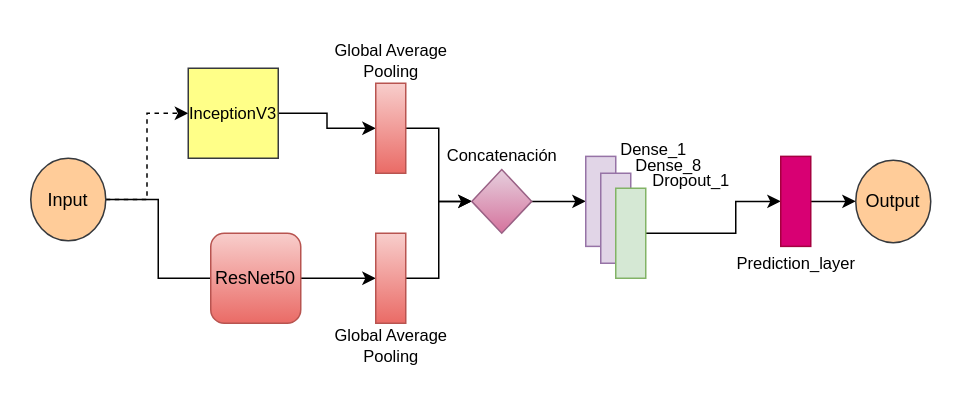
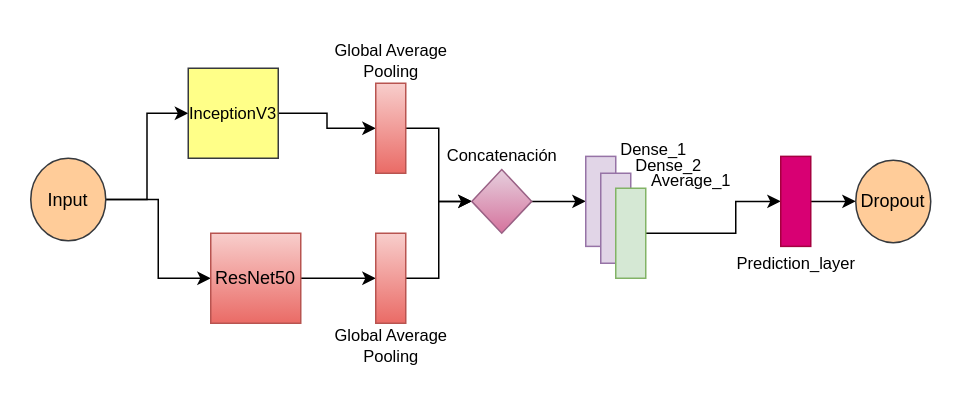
edge "Input" -> "InceptionV3": style dashed -> solid
node "Dense_8": label "Dense_8" -> "Dense_2"
node "Dropout_1": label "Dropout_1" -> "Average_1"
node "Output": label "Output" -> "Dropout"
edge "Input" -- "ResNet50": arrowhead none -> classic
node "ResNet50": shape rounded rectangle -> rectangle
